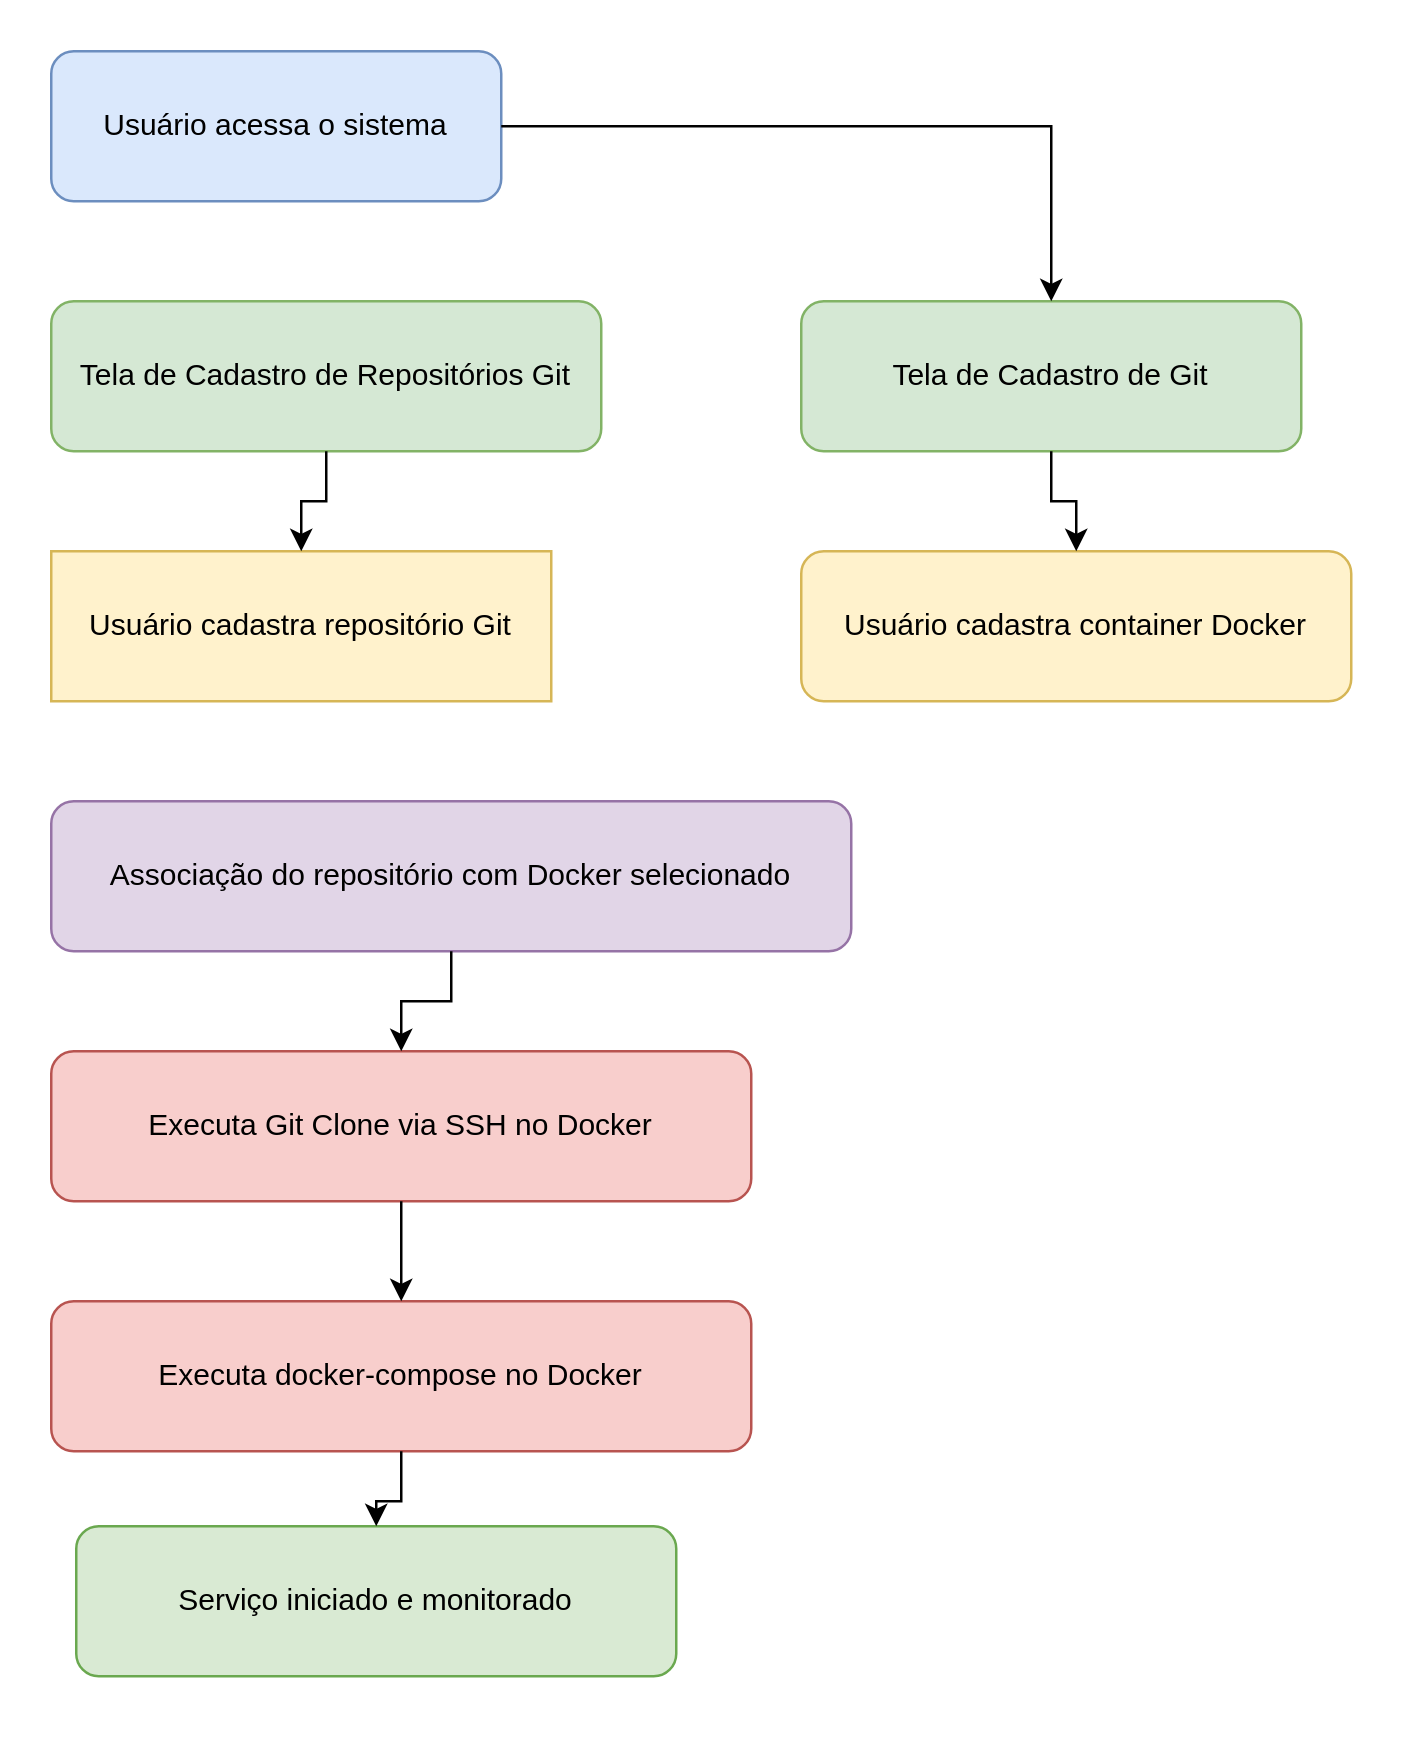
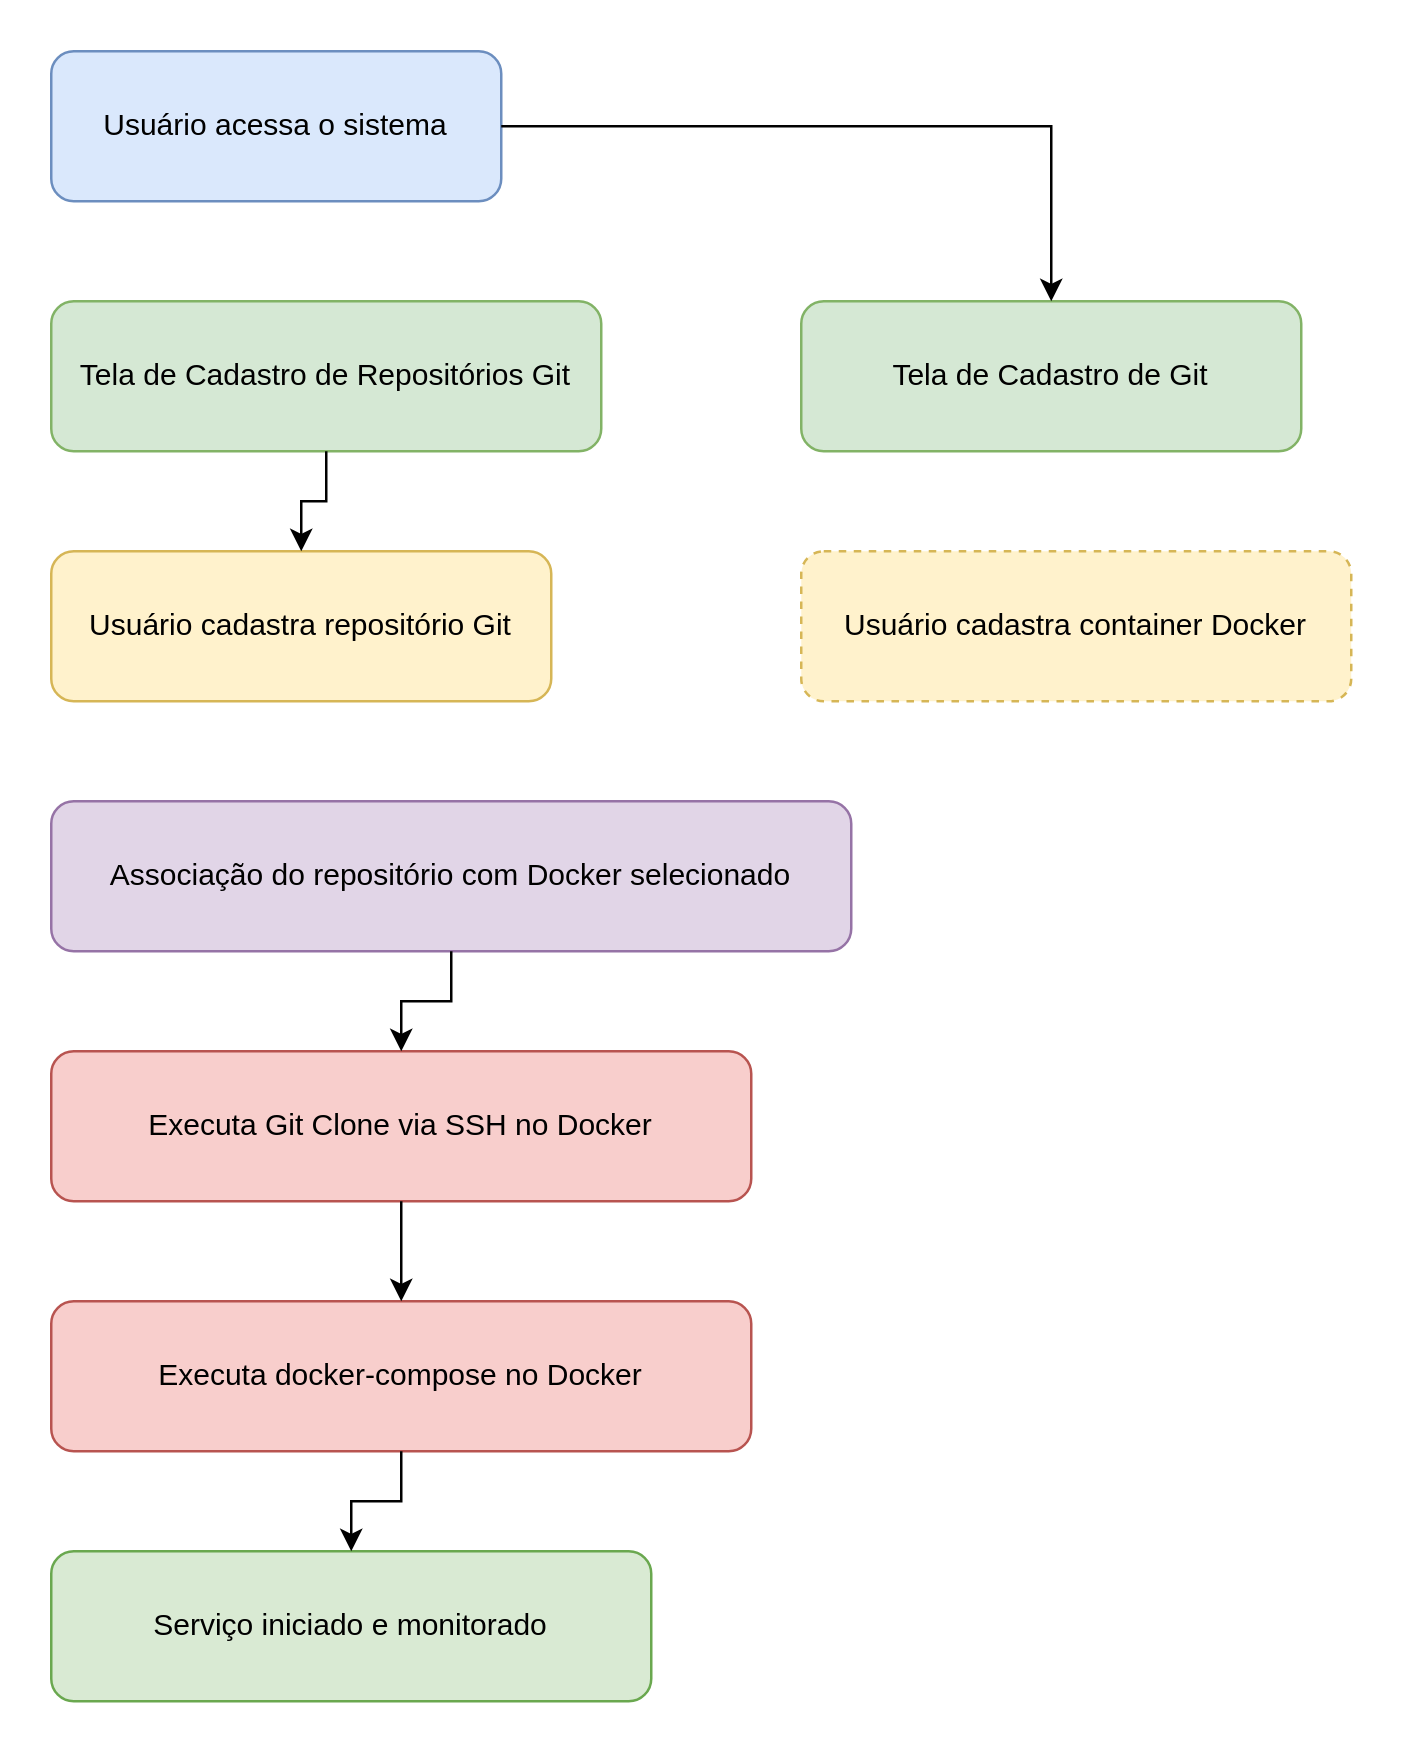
edge "Tela de Cadastro de Git" -> "Usuário cadastra container Docker": removed
node "Usuário cadastra repositório Git": shape rectangle -> rounded rectangle
node "Usuário cadastra container Docker": style solid -> dashed
node "Serviço iniciado e monitorado": moved (376, 1601) -> (351, 1626)
